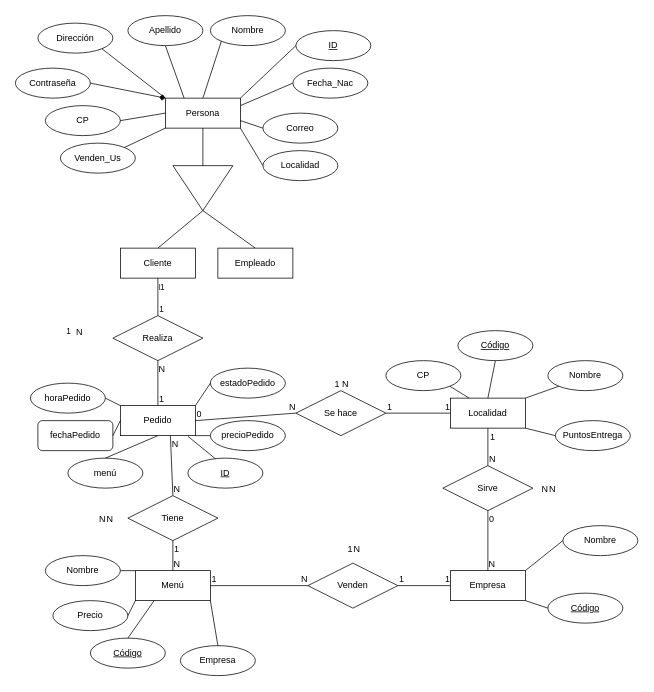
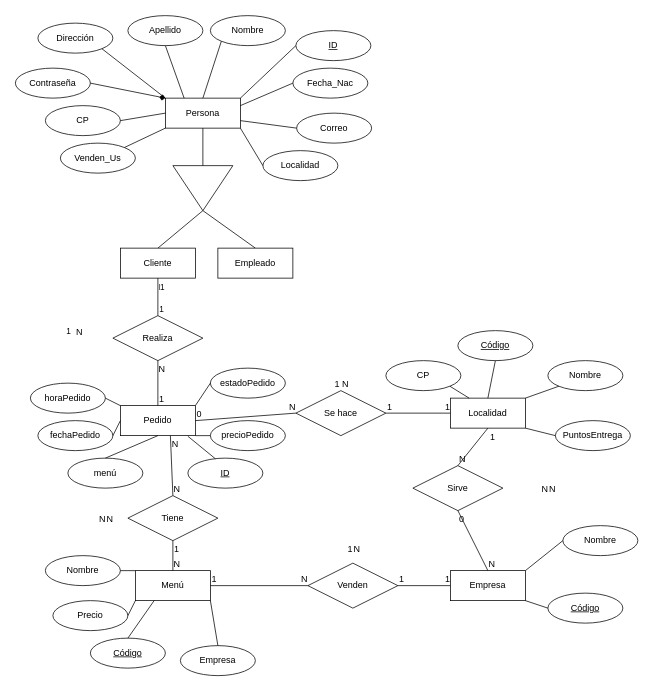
node "Correo": moved (300, 128) -> (334, 128)
node "fechaPedido": shape rounded rectangle -> ellipse
node "Sirve": moved (488, 488) -> (458, 488)
